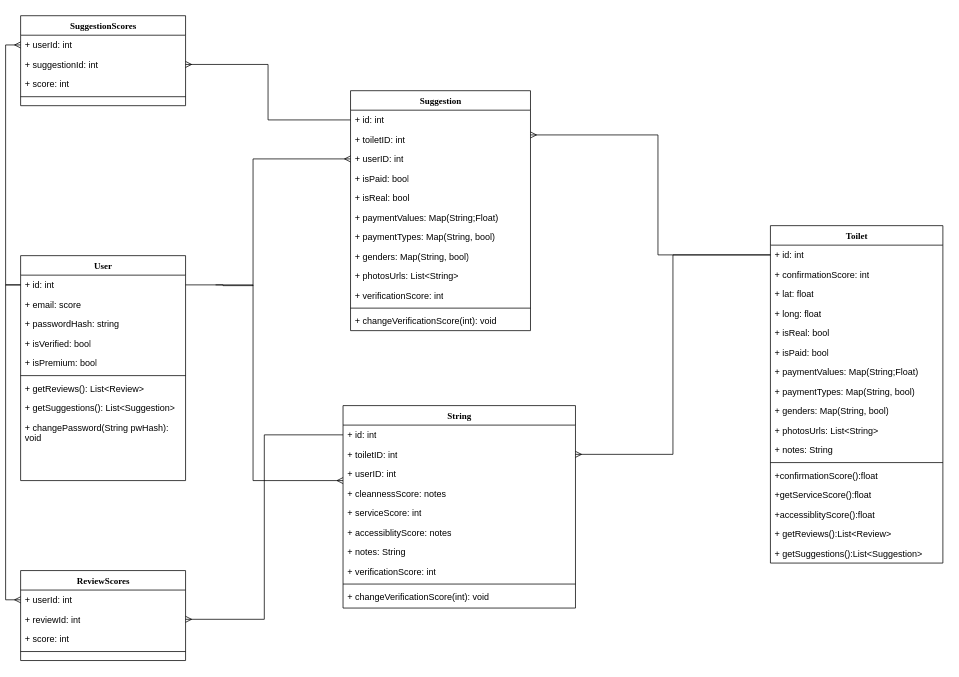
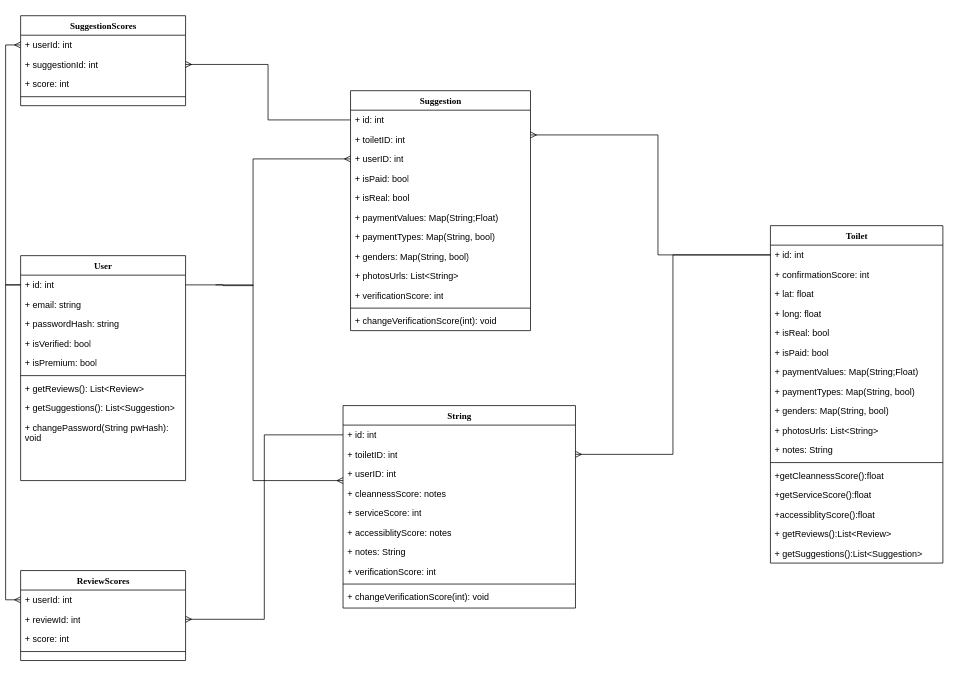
node "+ email: score": label "+ email: score" -> "+ email: string"
node "+confirmationScore():float": label "+confirmationScore():float" -> "+getCleannessScore():float"
